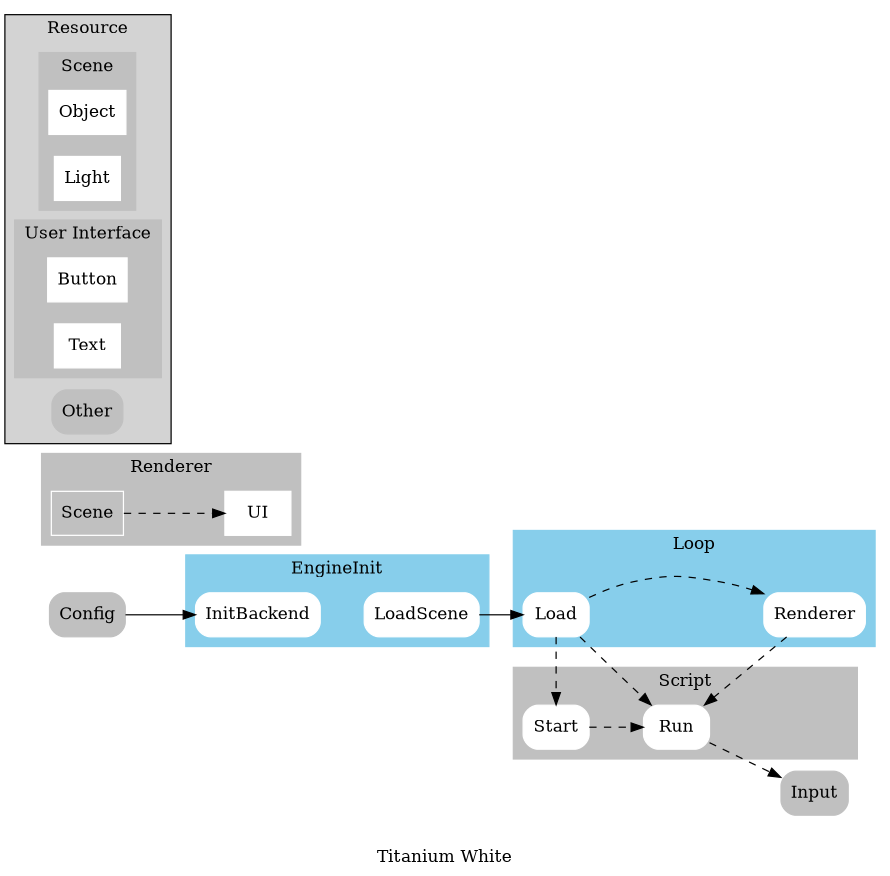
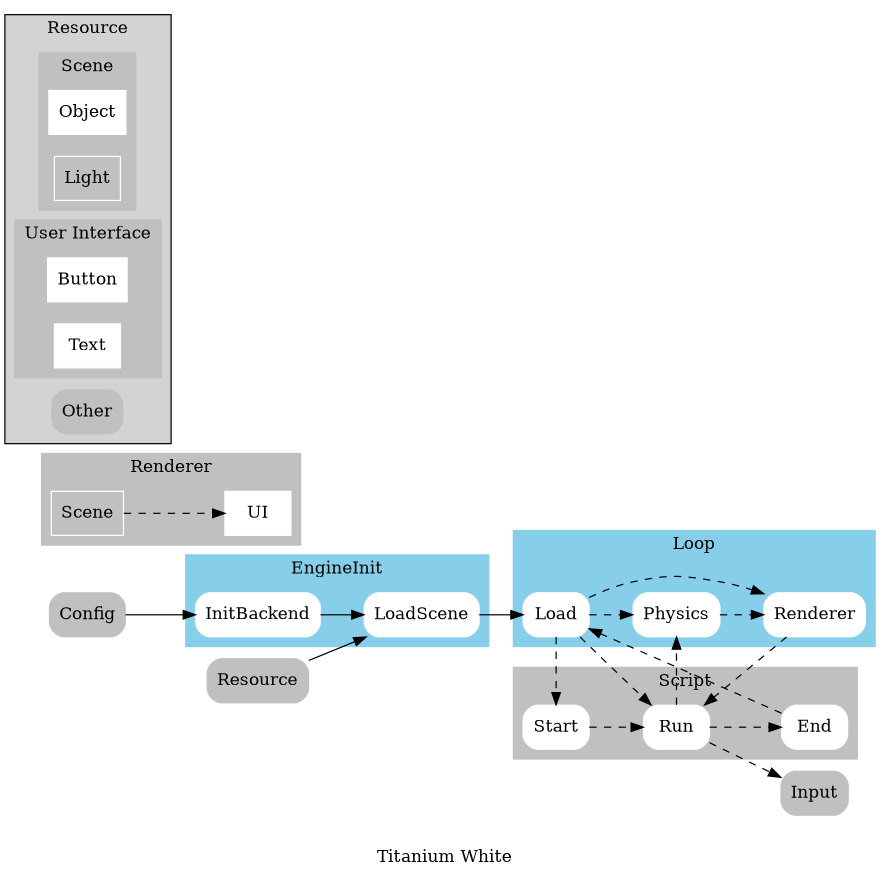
node "Light": fillcolor white -> grey
edge "InitBackend" -> "LoadScene": added
node "Physics": added
node "Resource": added
node "End": added
